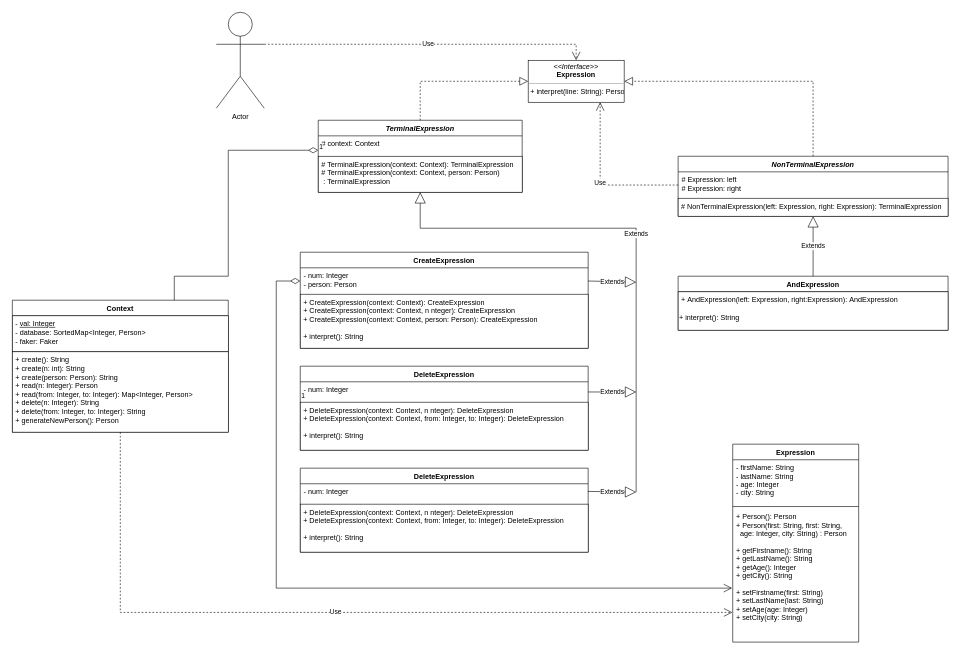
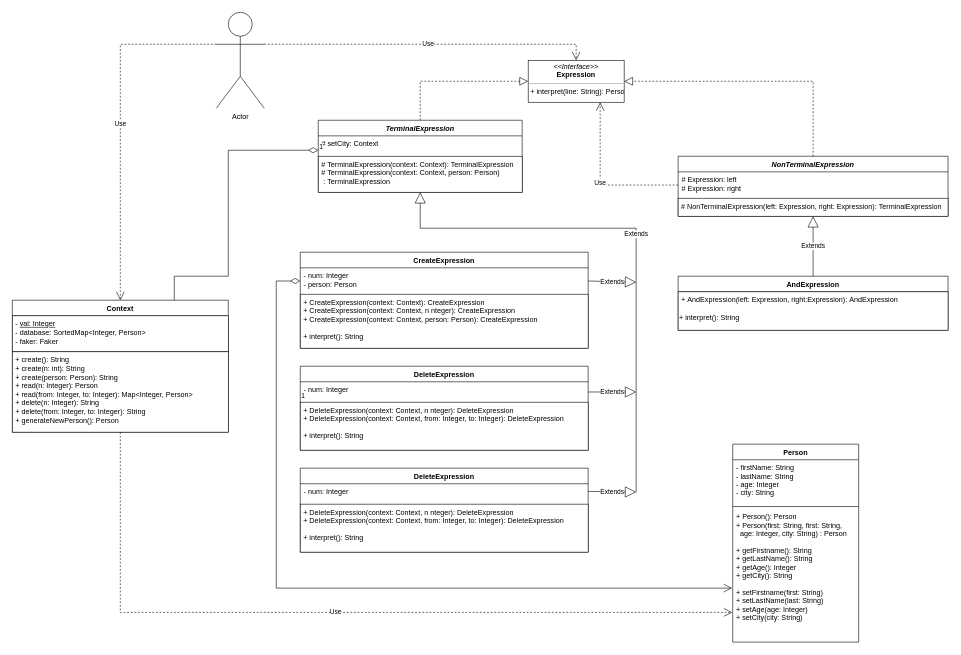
edge "Actor" -> "Context": added, label "Use"
node "# context: Context": label "# context: Context" -> "# setCity: Context"
node "Expression": label "Expression" -> "Person"
